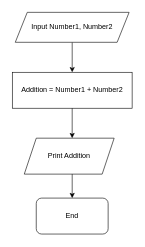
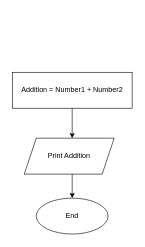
node "Input Number1, Number2": removed
edge "Input Number1, Number2" -> "Addition = Number1 + Number2": removed
node "End": shape rounded rectangle -> ellipse
